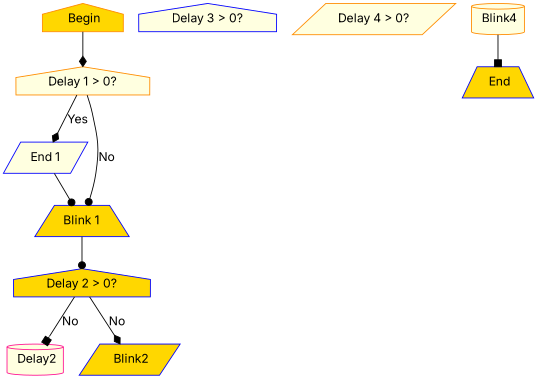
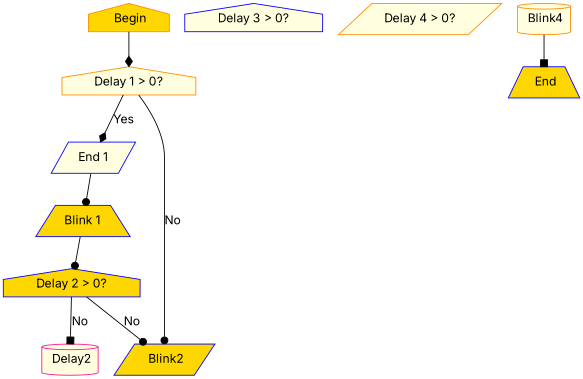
edge "Delay 1 > 0?" -> "Blink 1": now "Delay 1 > 0?" -> "Blink2"
edge "Delay 2 > 0?" -> "Blink2": arrowhead diamond -> dot
